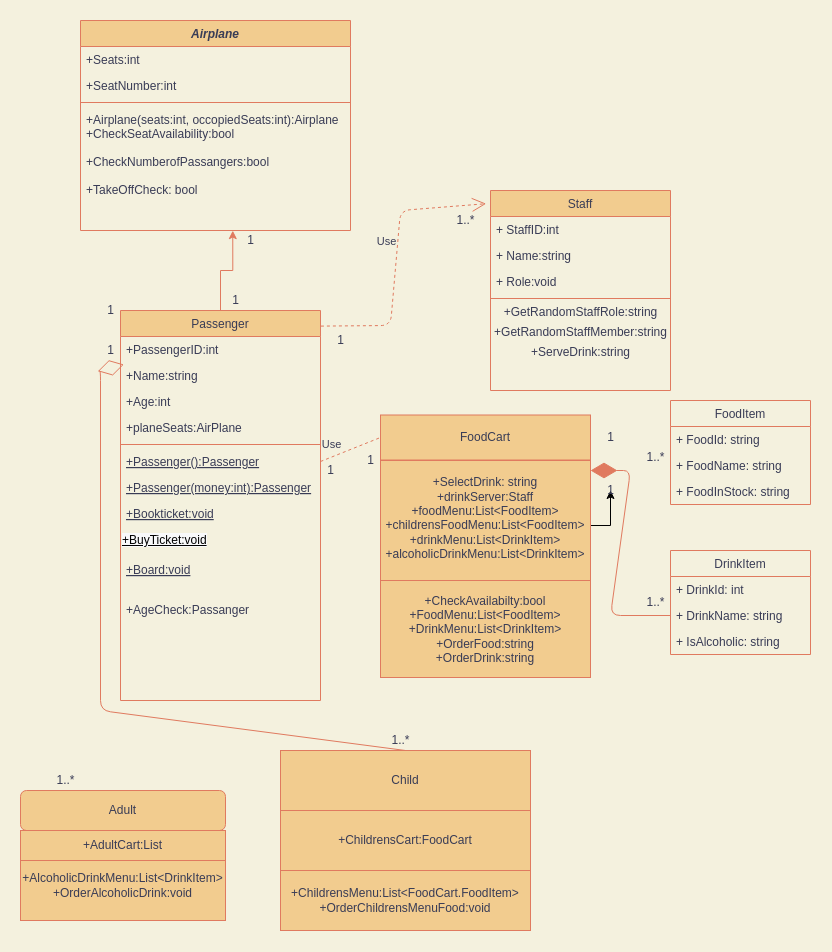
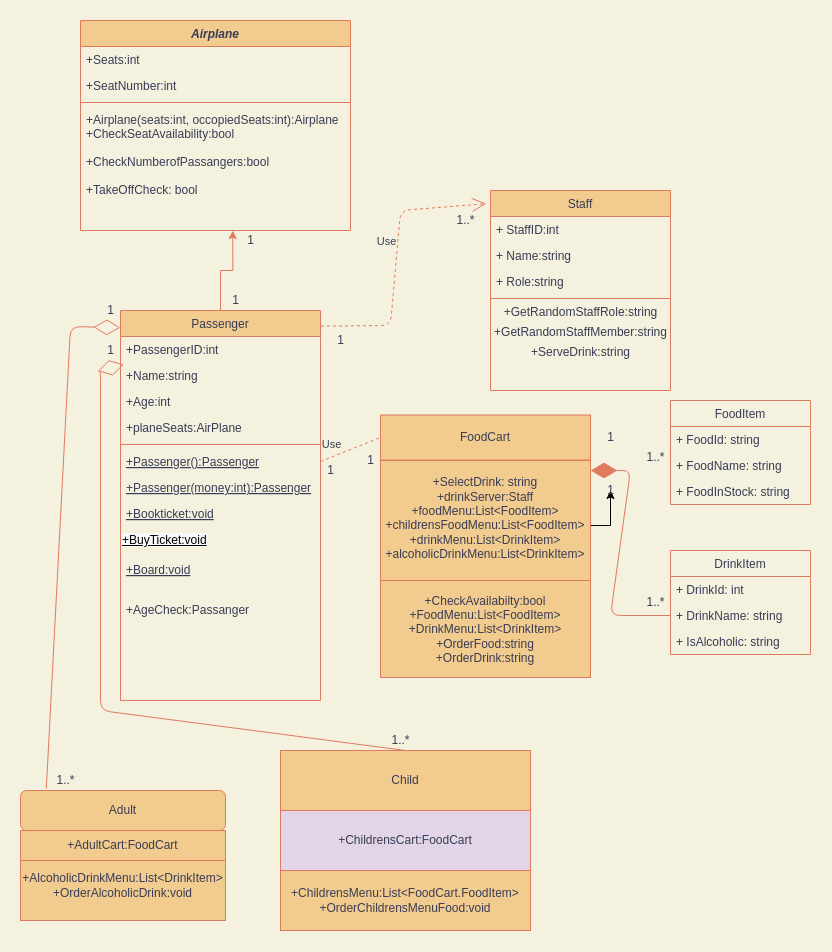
node "+ Role:void": label "+ Role:void" -> "+ Role:string"
edge "Adult" -> "Passenger": added
node "+ChildrensCart:FoodCart": fillcolor #f2cc8f -> #e1d5e7
node "+AdultCart:List": label "+AdultCart:List" -> "+AdultCart:FoodCart"
